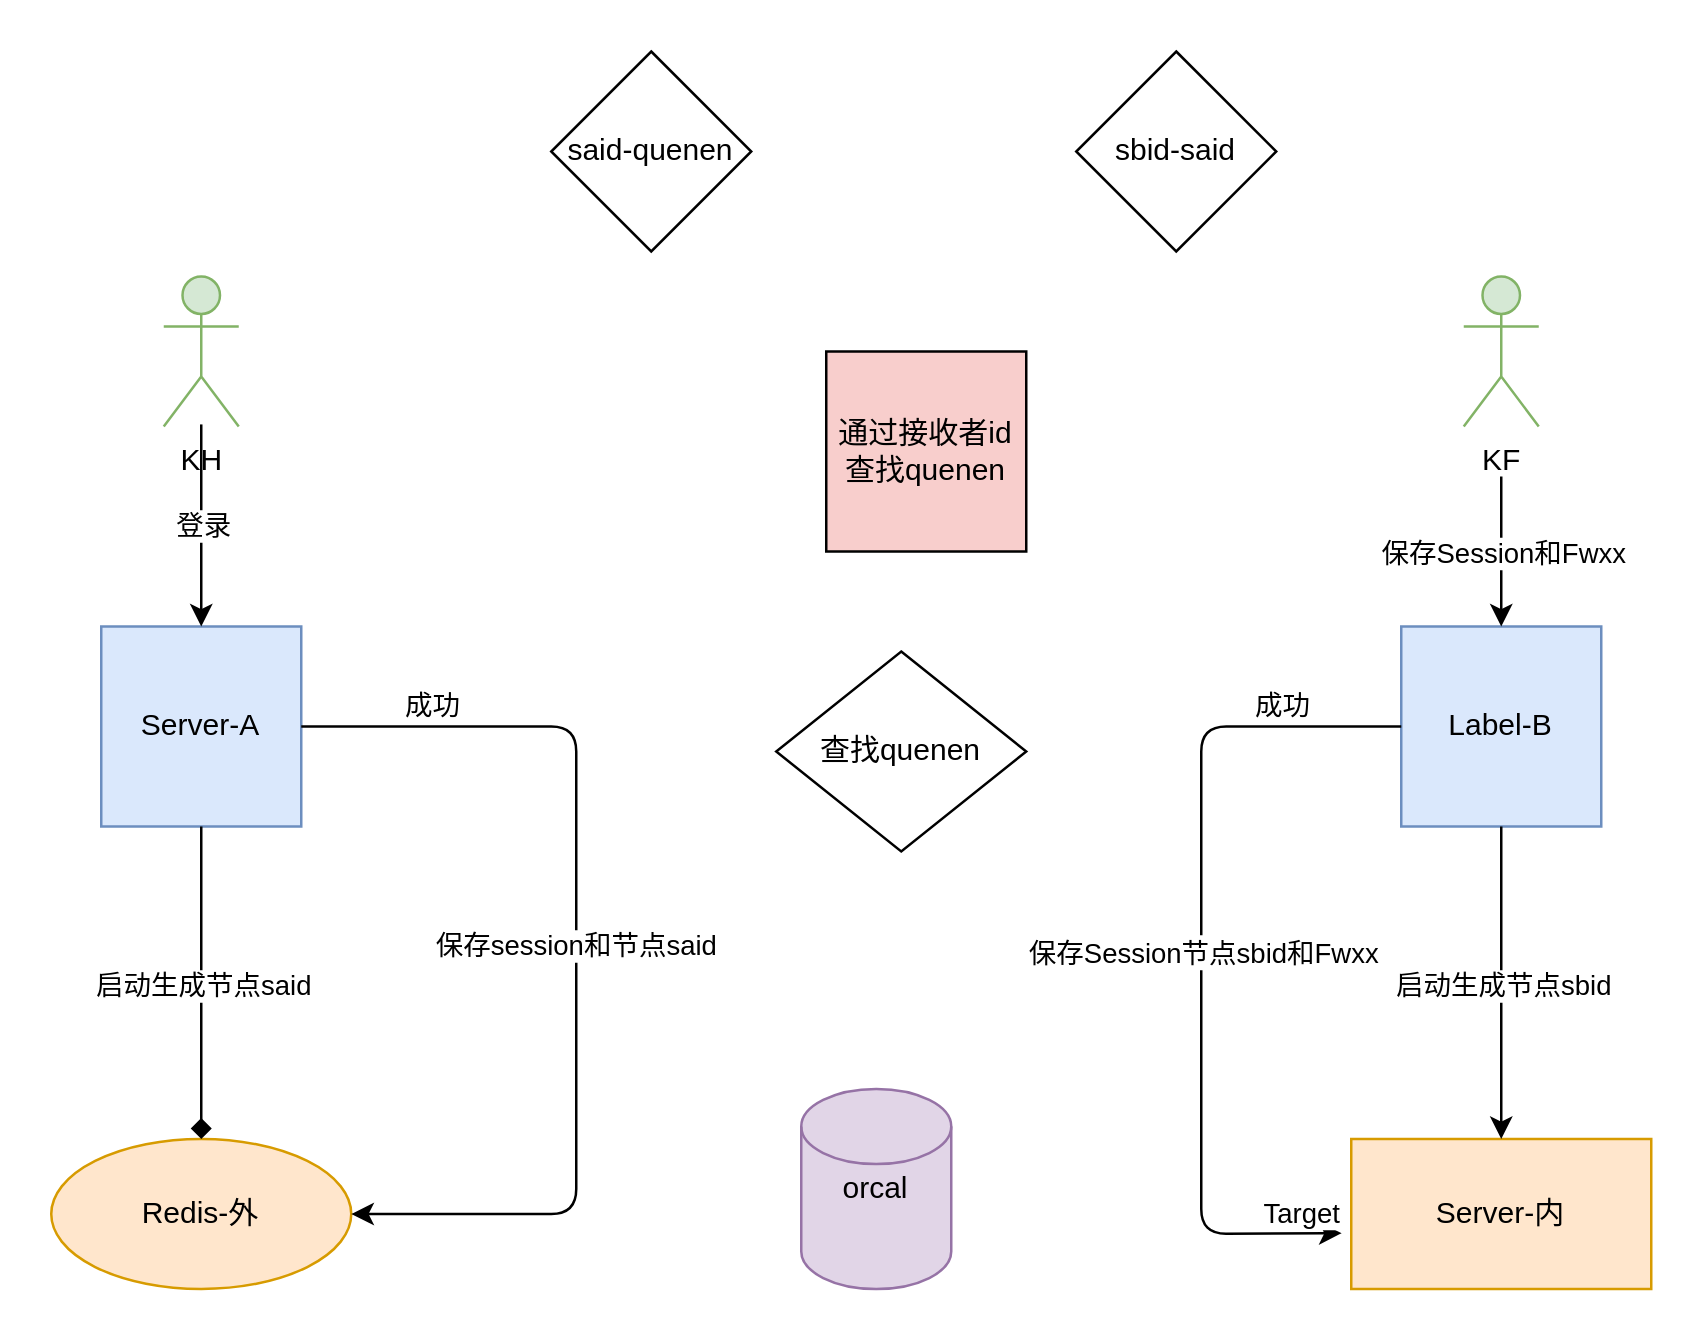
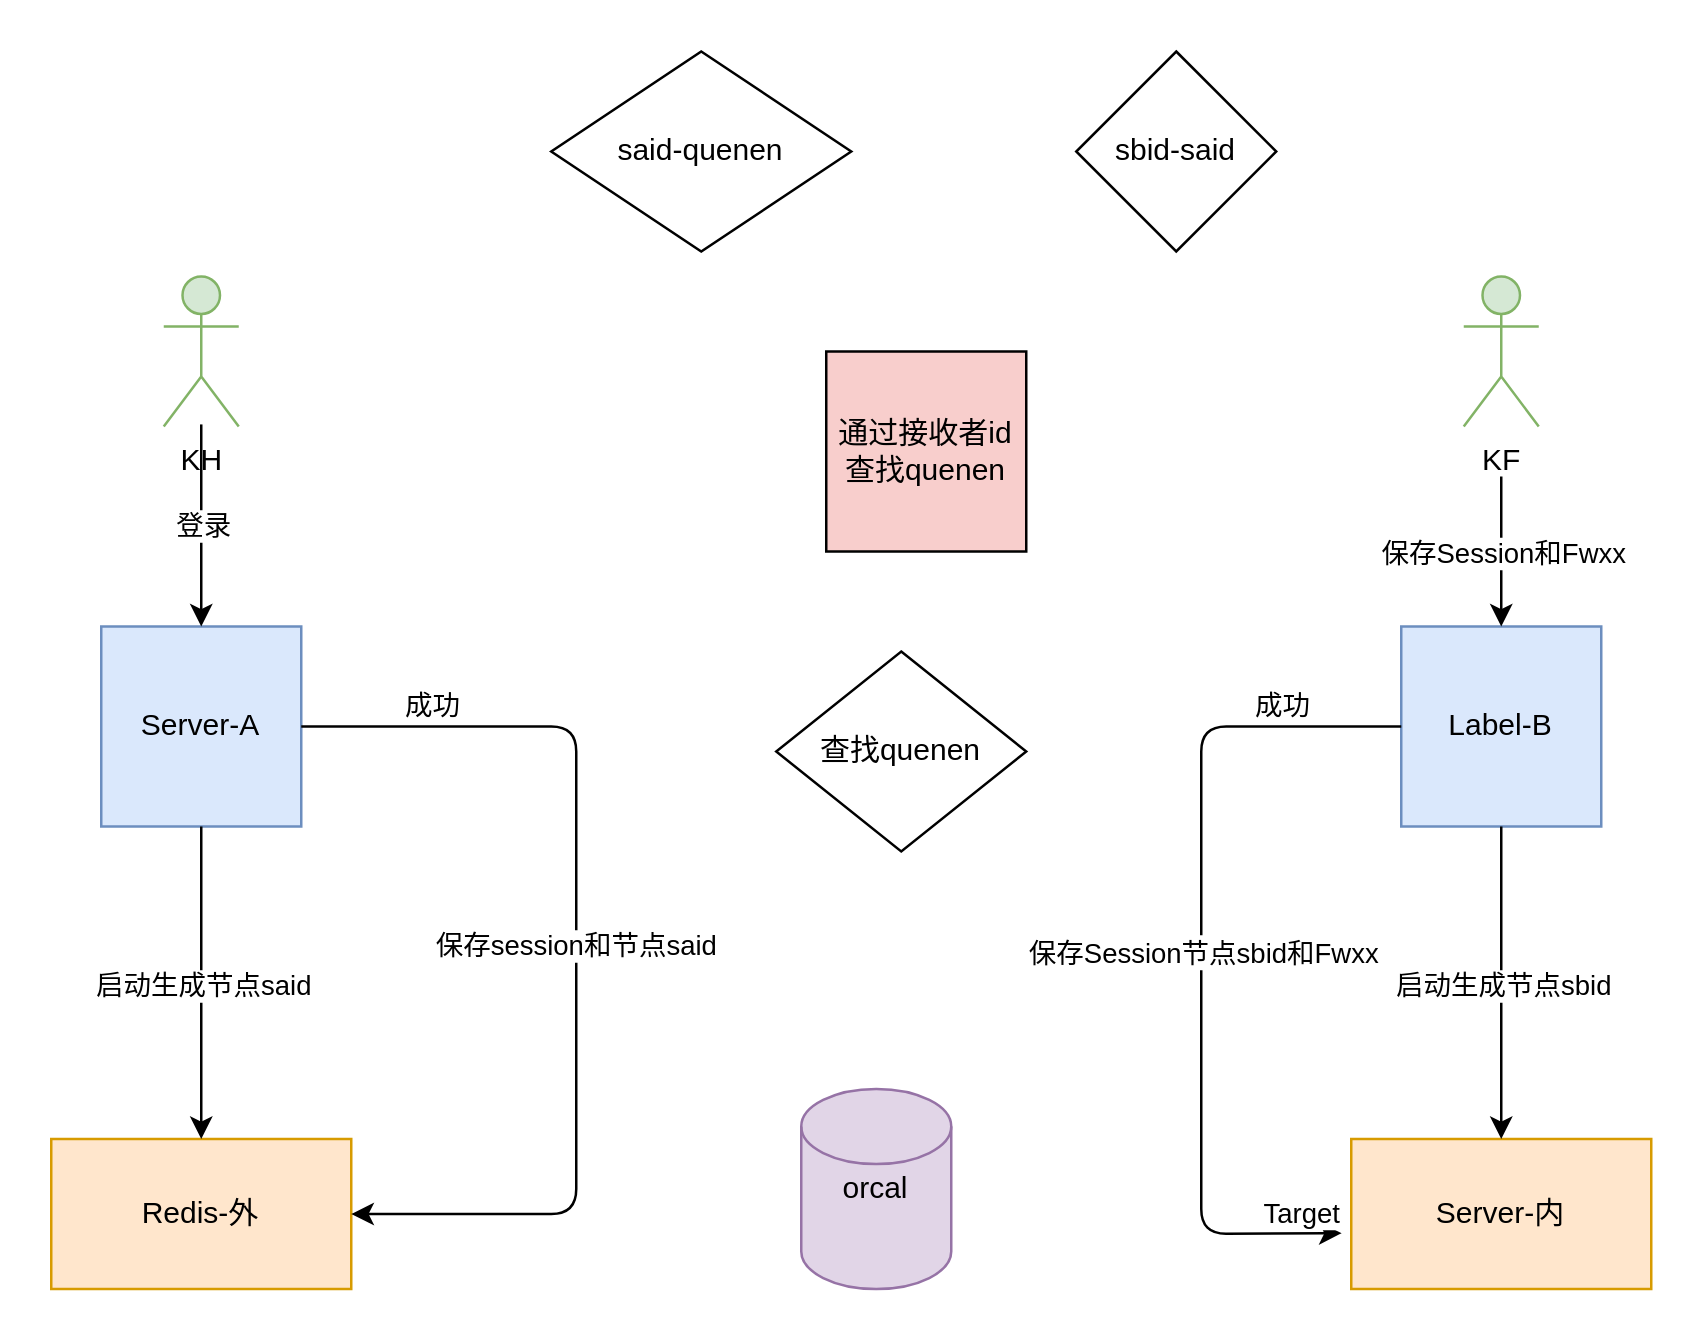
node "said-quenen": size 200x200 -> 300x200
edge "Server-A" -> "Redis-外": arrowhead diamond -> classic
node "Redis-外": shape ellipse -> rectangle
